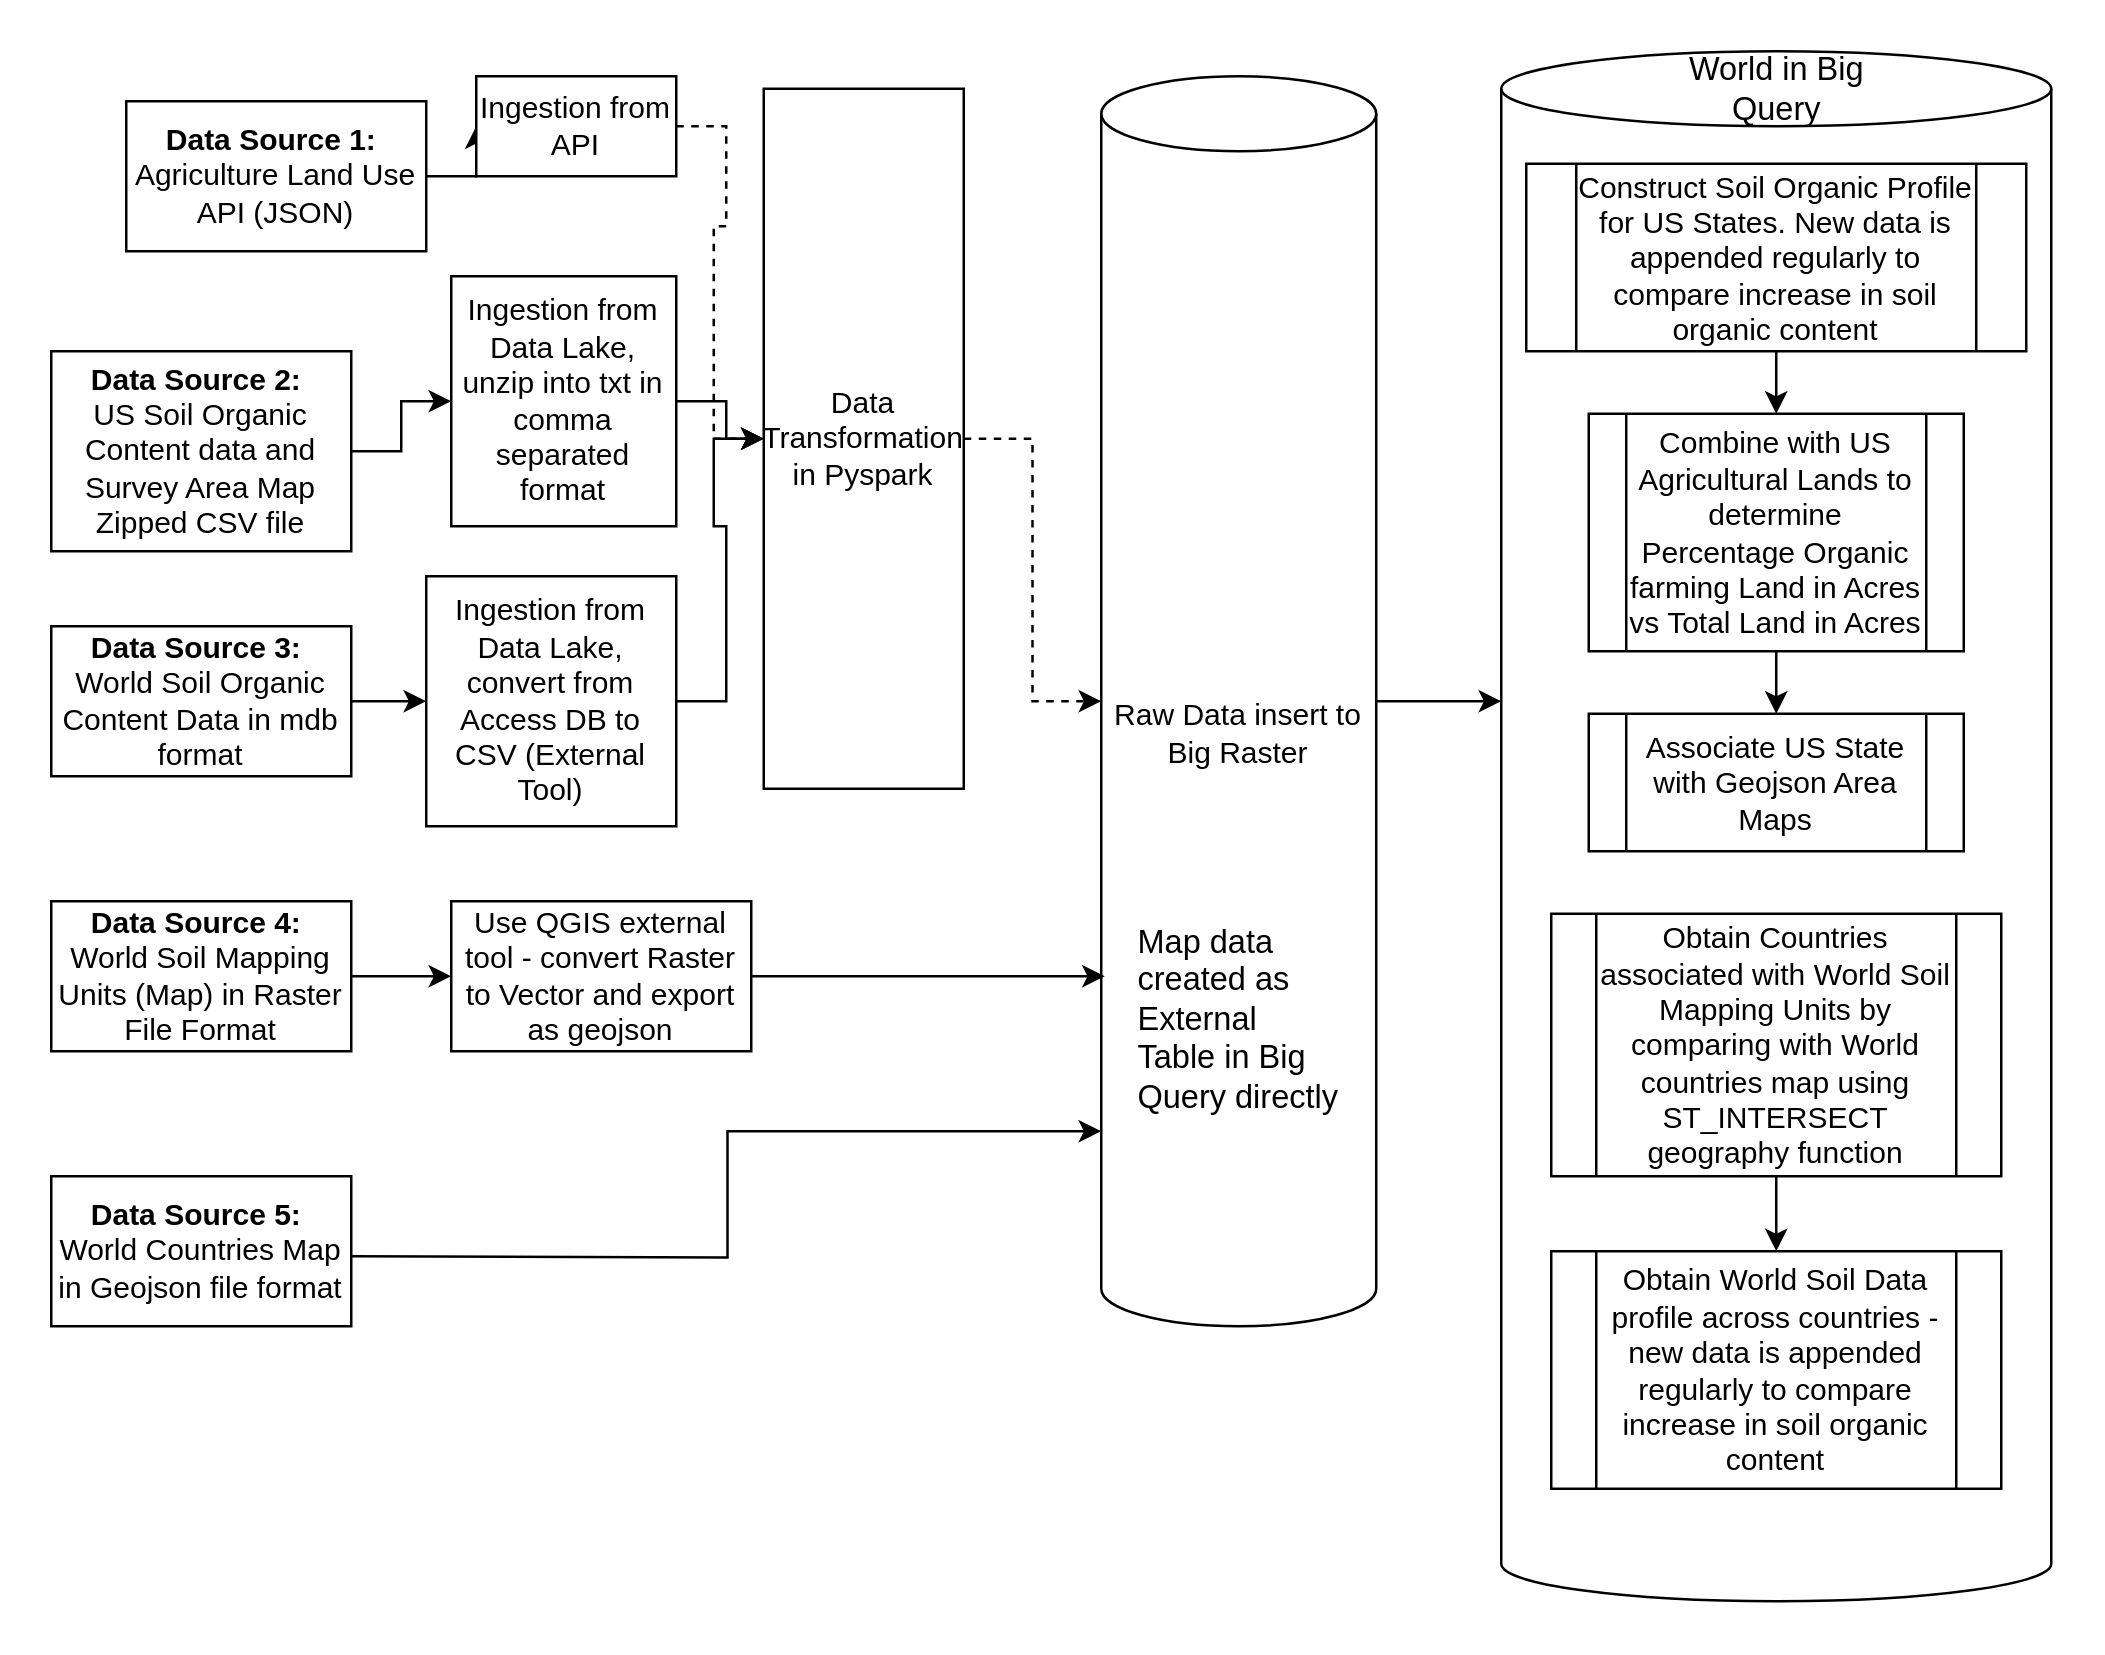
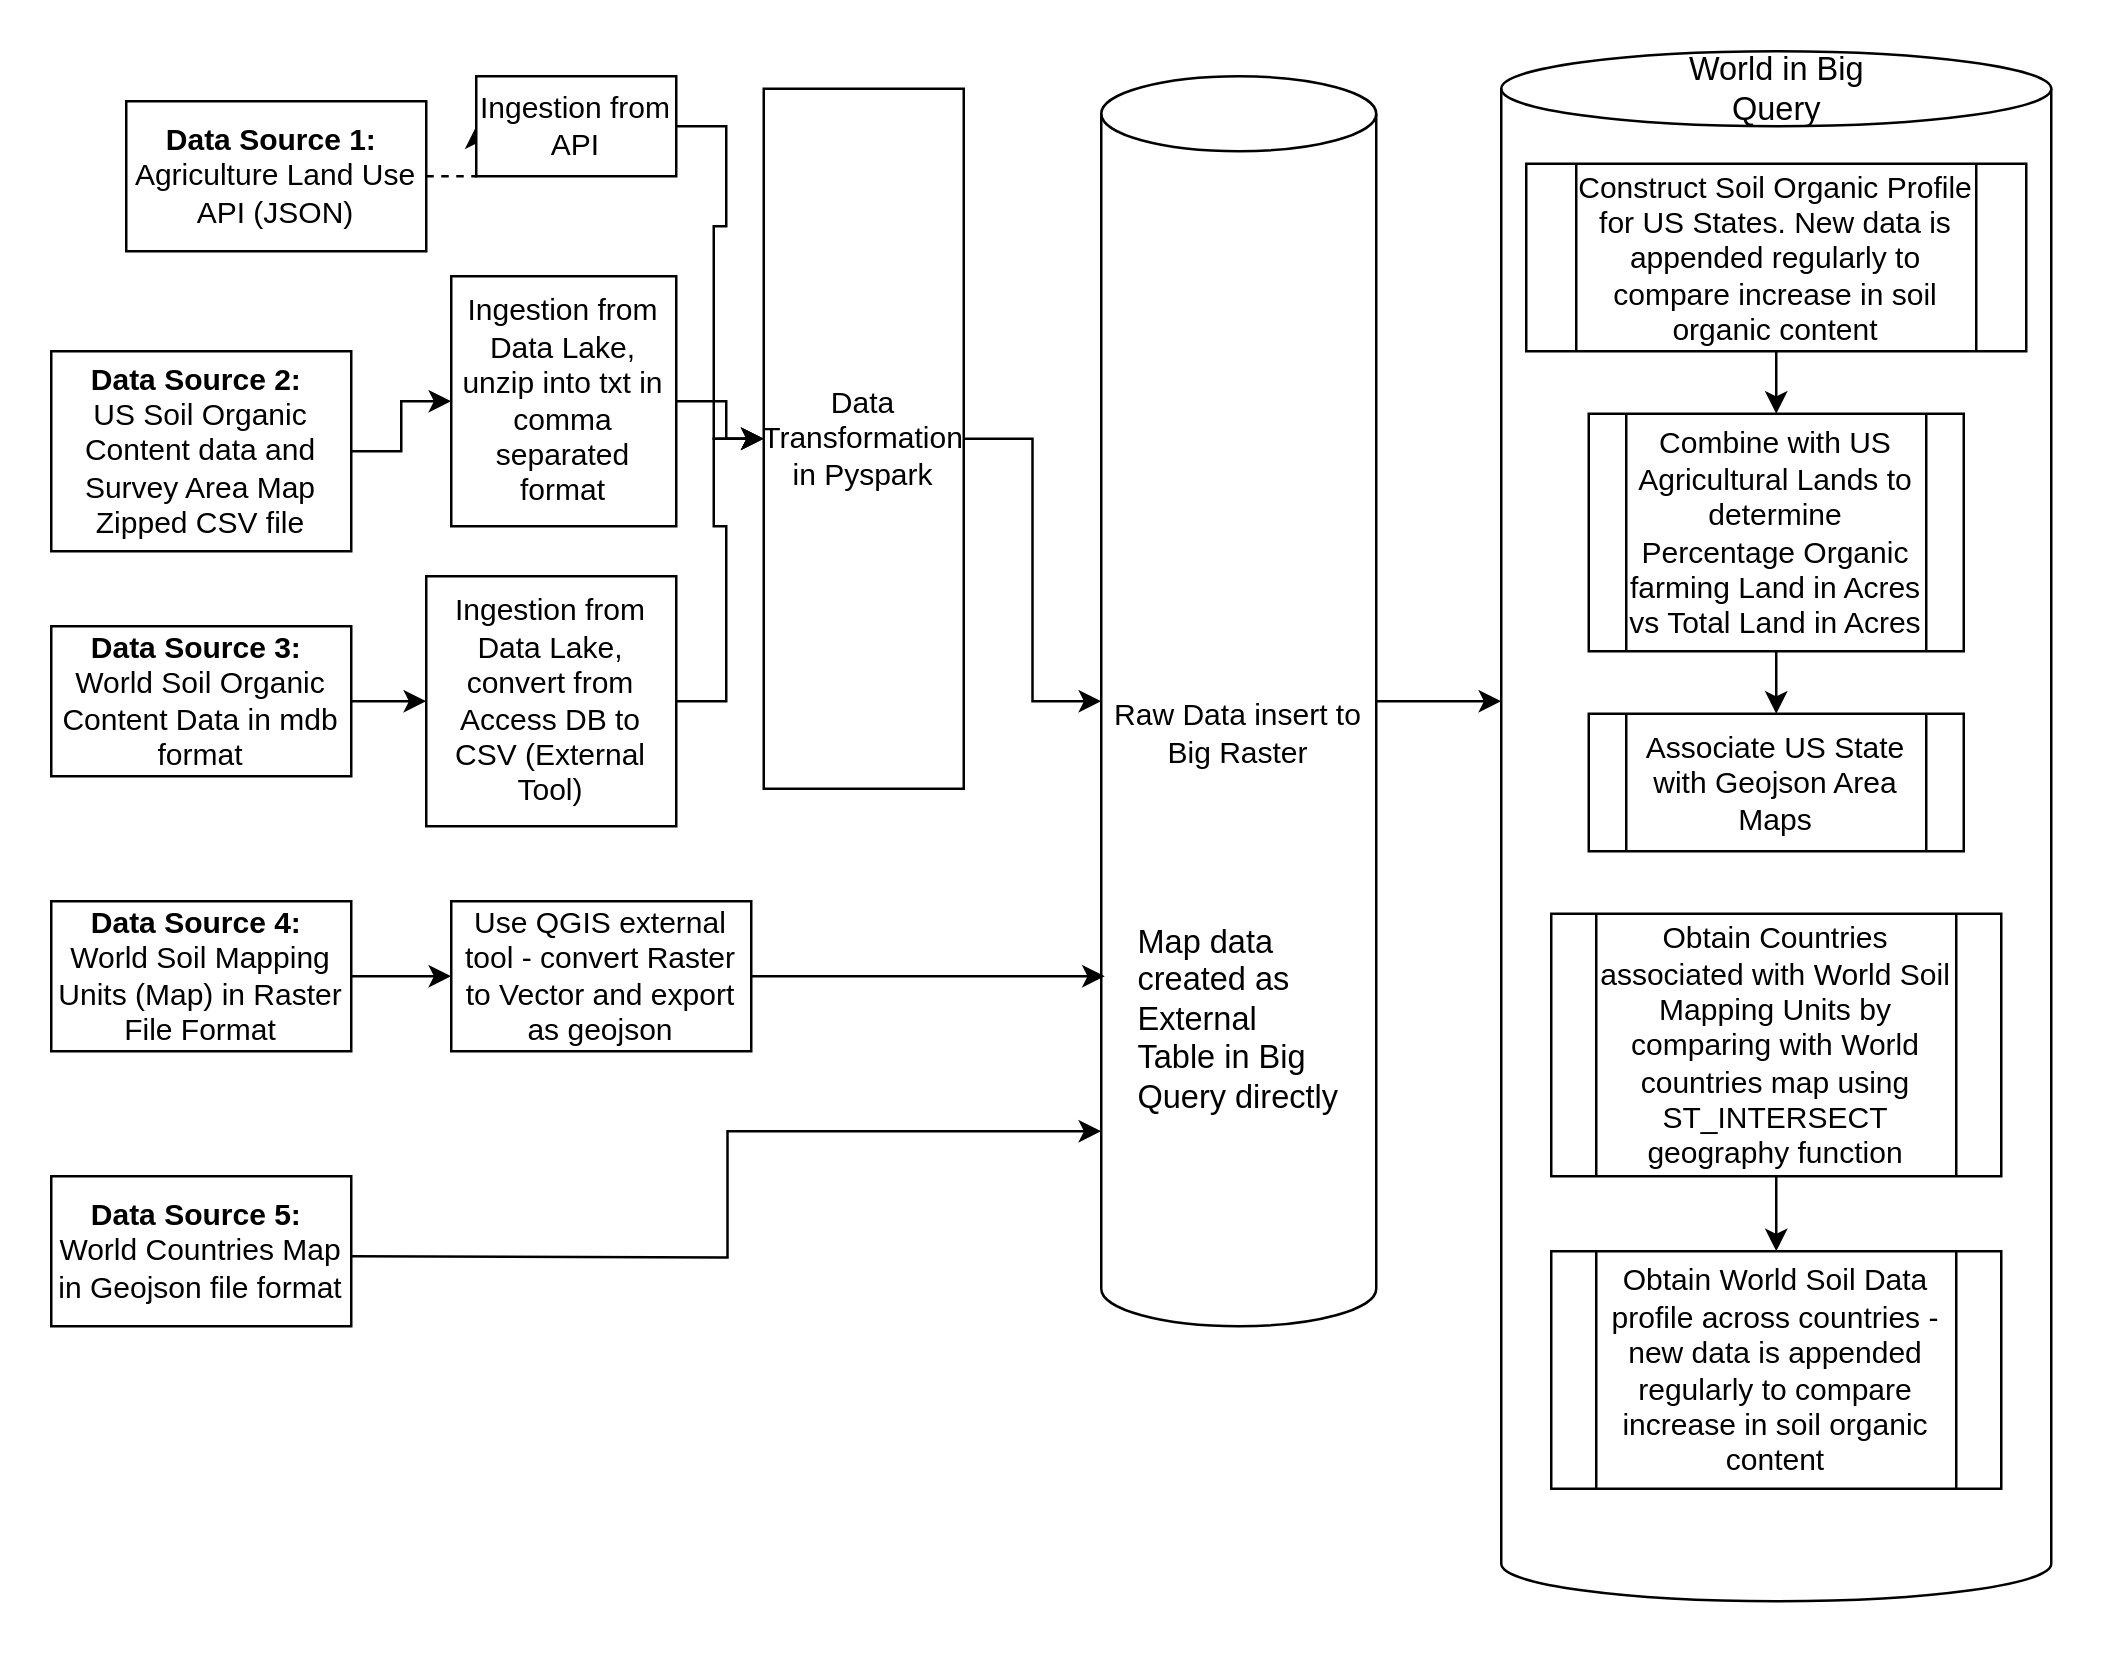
edge "Data Source 1: Agriculture Land Use API (JSON)" -> "Ingestion from API": style solid -> dashed
edge "Ingestion from API" -> "Data Transformation in Pyspark": style dashed -> solid
edge "Data Transformation in Pyspark" -> "Raw Data insert to Big Raster": style dashed -> solid
